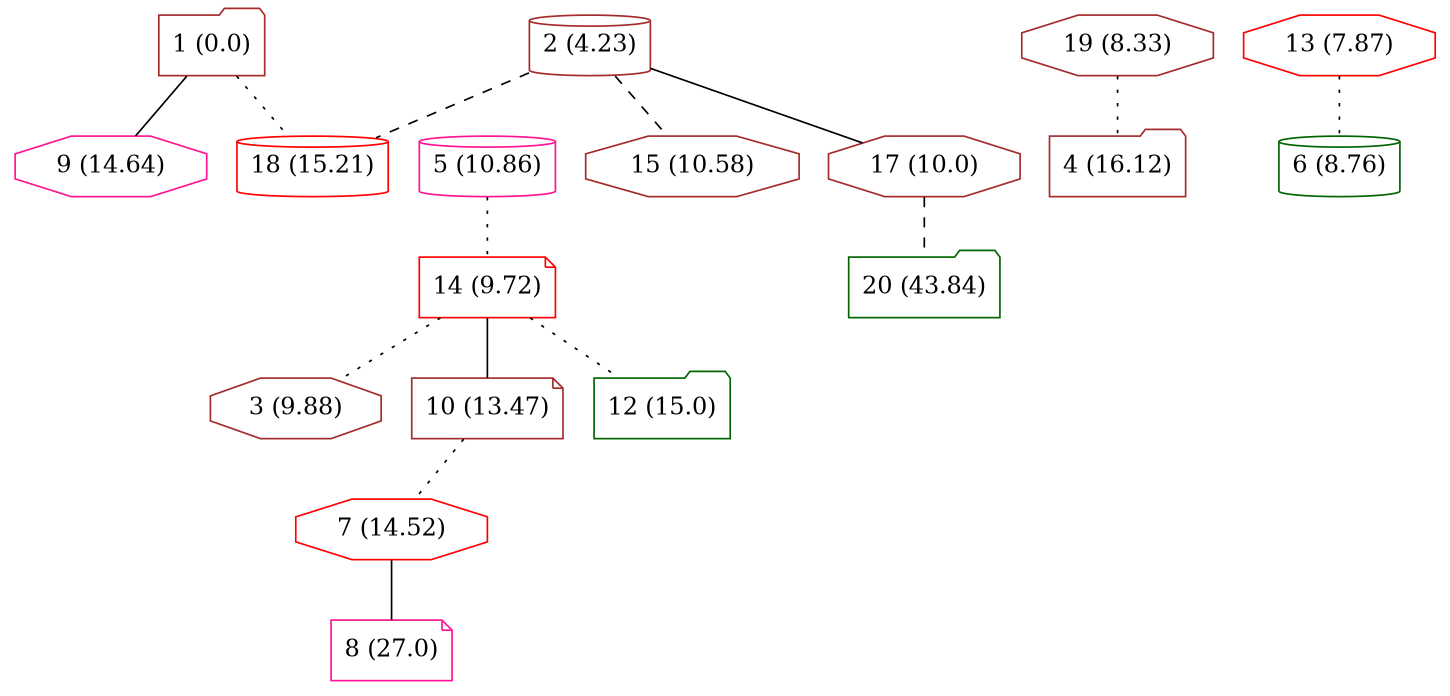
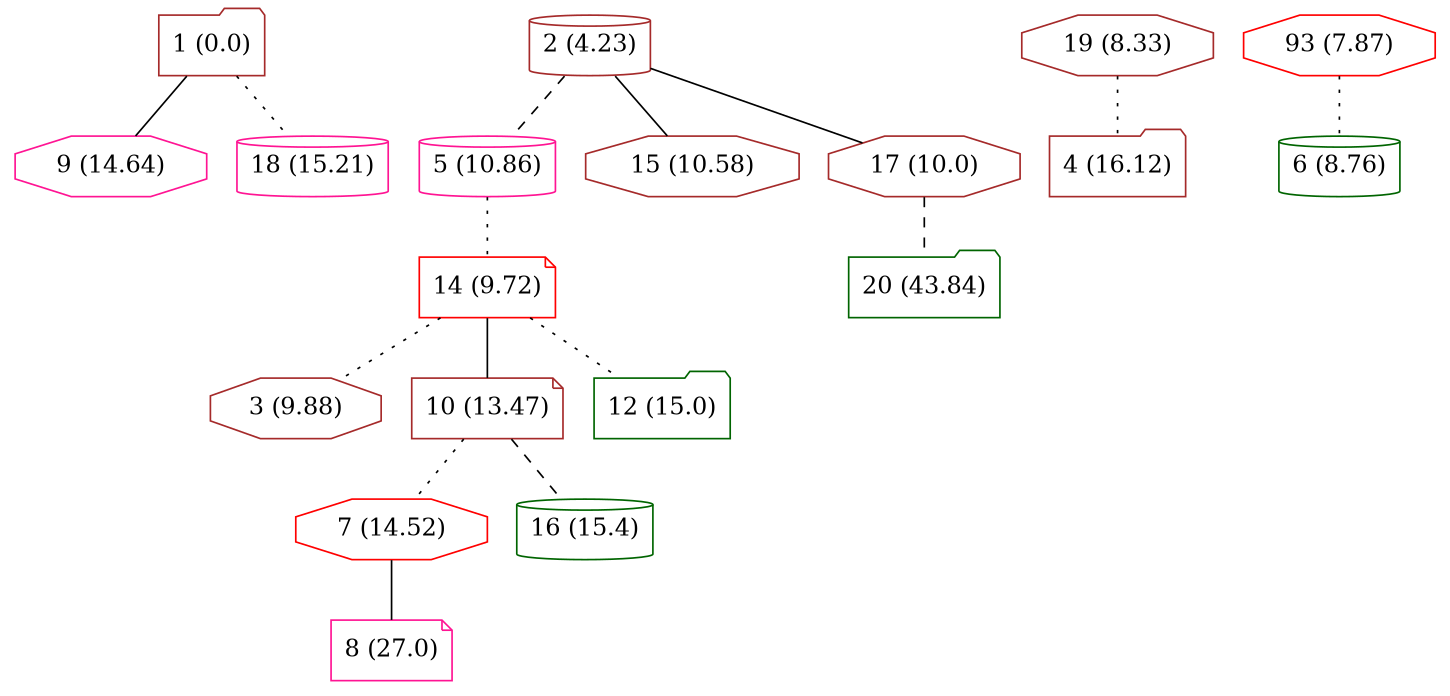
node "13 (7.87)": label "13 (7.87)" -> "93 (7.87)"
edge "2 (4.23)" -- "18 (15.21)": now "2 (4.23)" -- "5 (10.86)"
edge "2 (4.23)" -- "15 (10.58)": style dashed -> solid
node "18 (15.21)": color red -> deeppink
node "16 (15.4)": added
